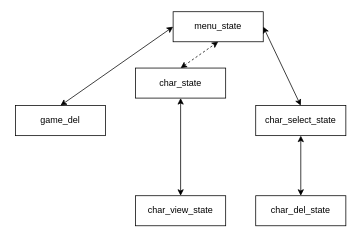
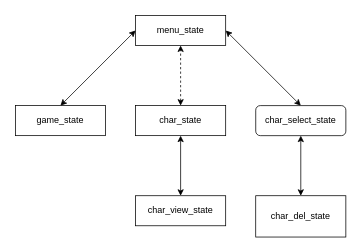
node "menu_state": moved (218, 27) -> (180, 30)
node "char_state": moved (180, 83) -> (180, 120)
node "game_del": label "game_del" -> "game_state"
node "char_select_state": shape rectangle -> rounded rectangle
node "char_del_state": size 90x30 -> 90x41
